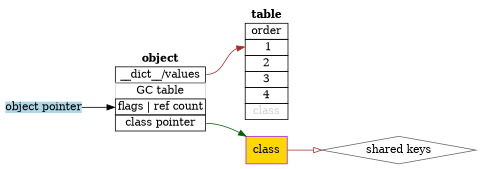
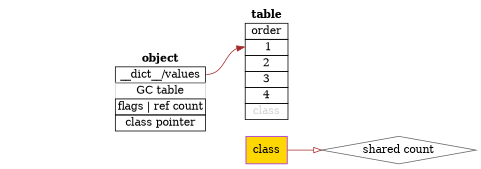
node "object pointer": removed
edge "object" -> "class": removed
node "shared keys": label "shared keys" -> "shared count"
